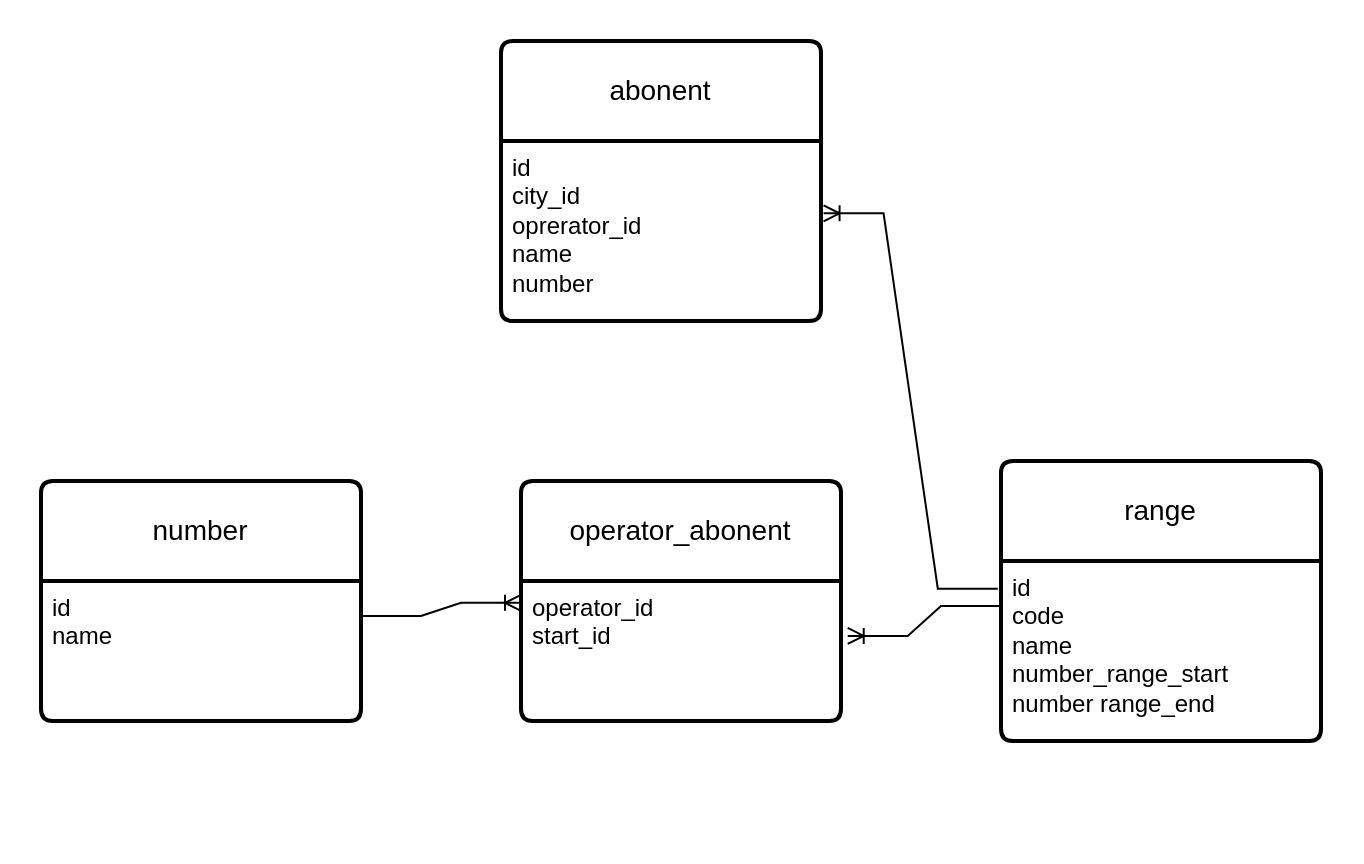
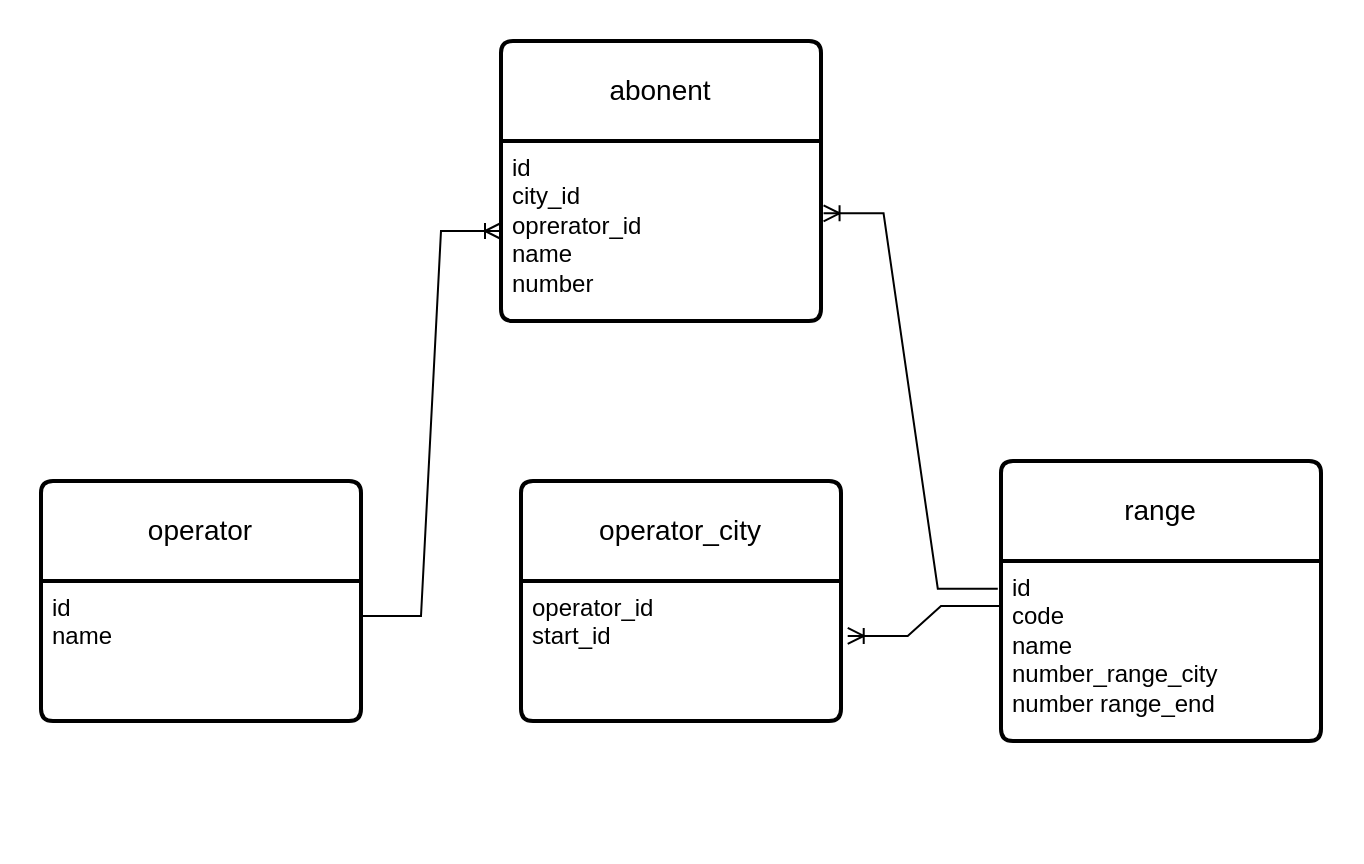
edge "id name" -> "id city_id oprerator_id name number": added
node "number": label "number" -> "operator"
node "operator_abonent": label "operator_abonent" -> "operator_city"
edge "id name" -> "operator_id start_id": removed
node "id code name number_range_start number range_end": label "id code name number_range_start number range_end" -> "id code name number_range_city number range_end"
